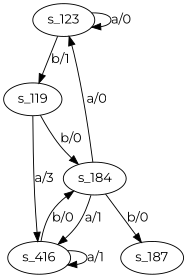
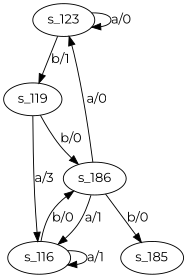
node "s_184": label "s_184" -> "s_186"
node "s_416": label "s_416" -> "s_116"
node "s_187": label "s_187" -> "s_185"
